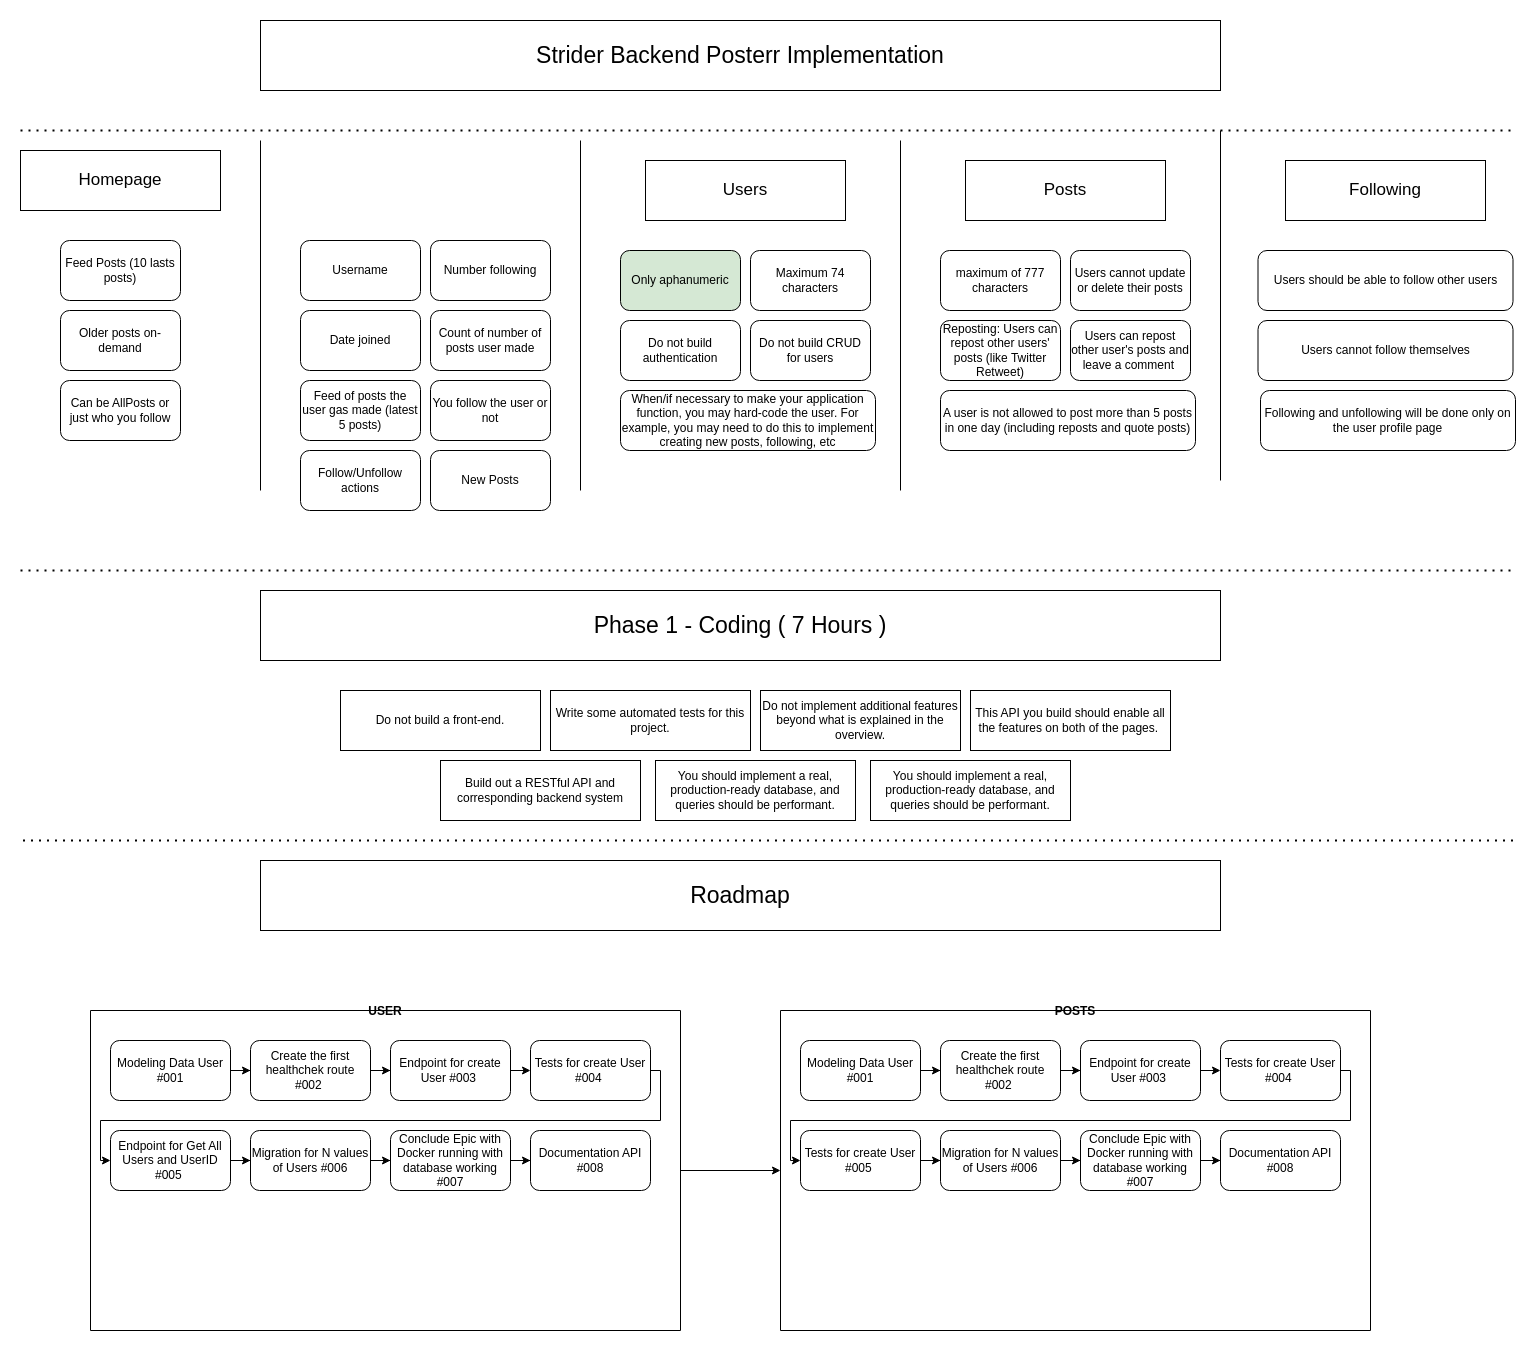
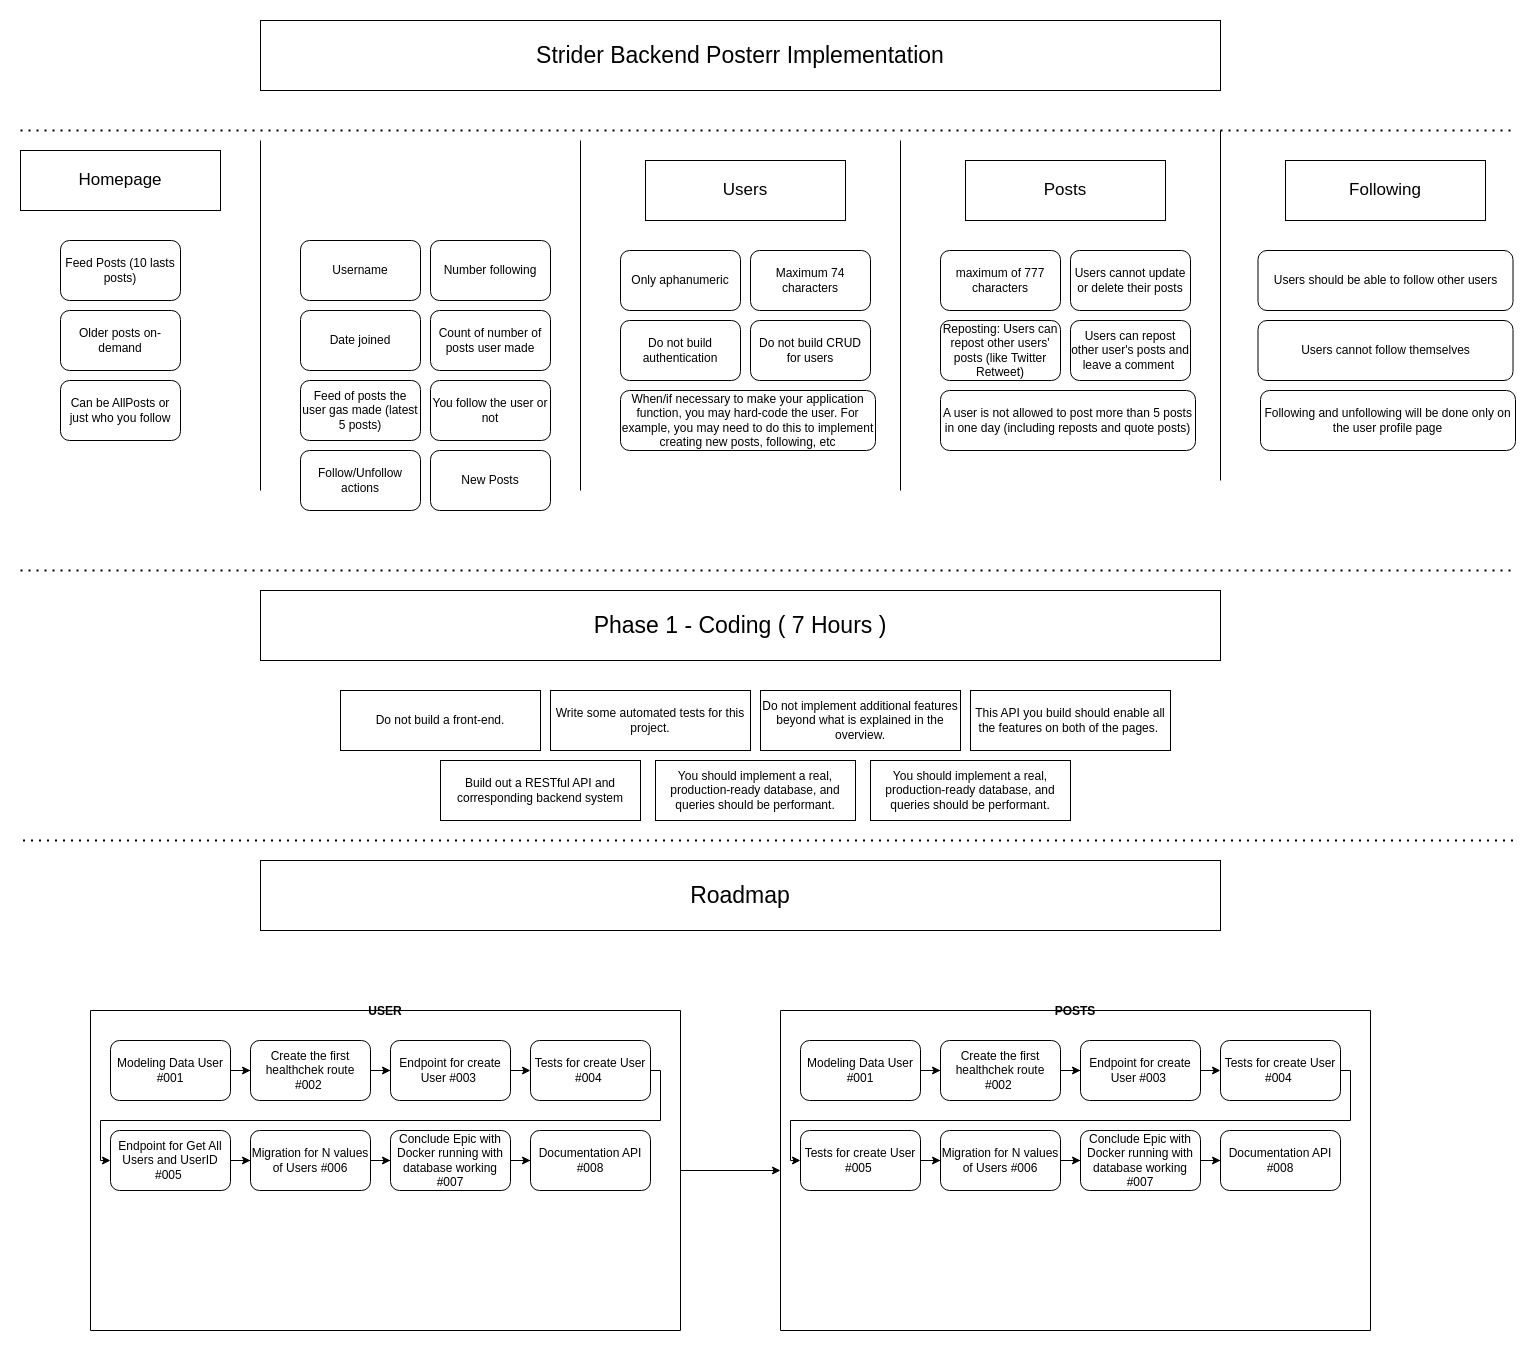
node "Only aphanumeric": fillcolor #d5e8d4 -> #ffffff
